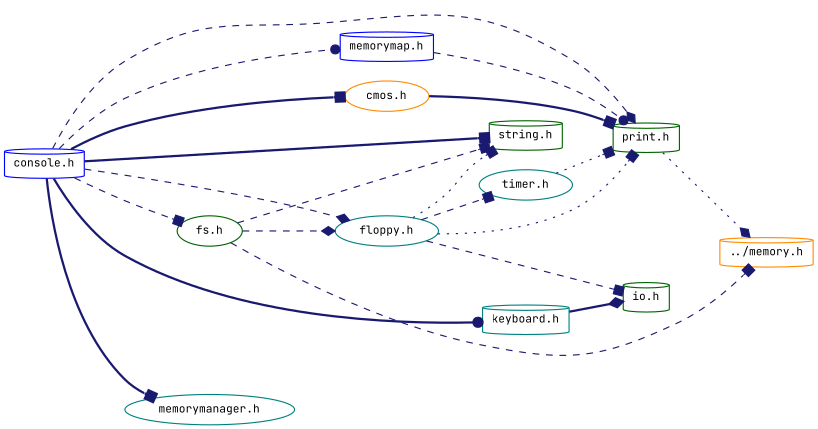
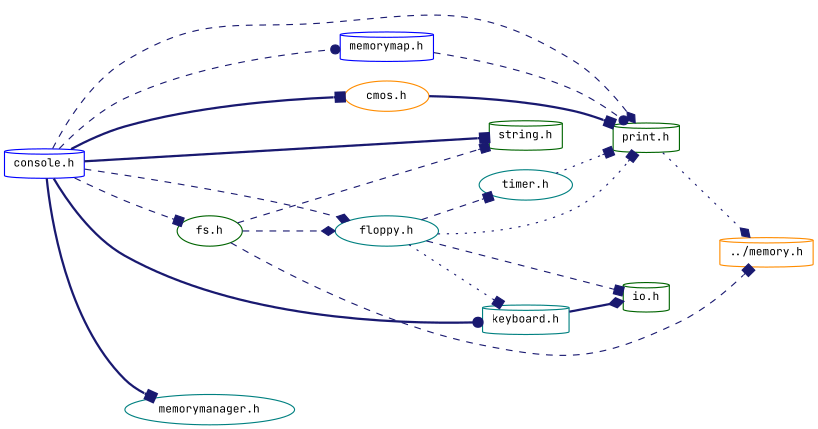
edge "floppy.h" -> "string.h": now "floppy.h" -> "keyboard.h"
